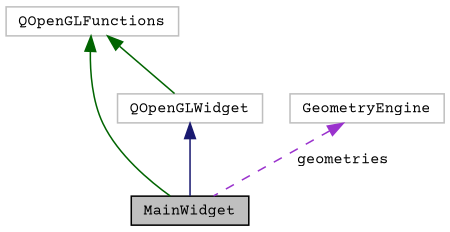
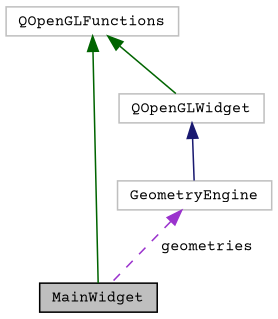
edge "MainWidget" -> "QOpenGLWidget": now "GeometryEngine" -> "QOpenGLWidget"
